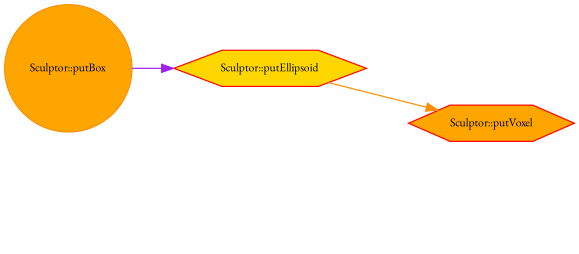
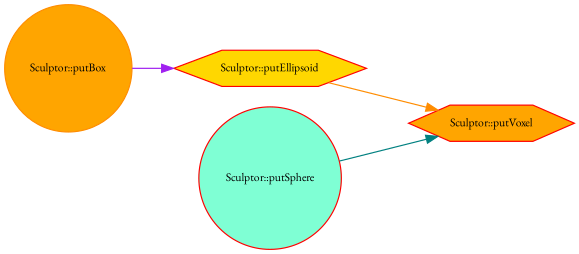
node "Sculptor::putSphere": added
